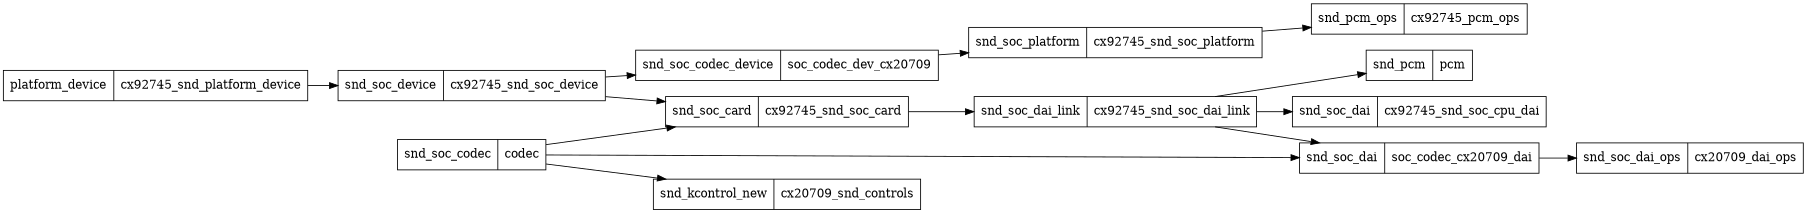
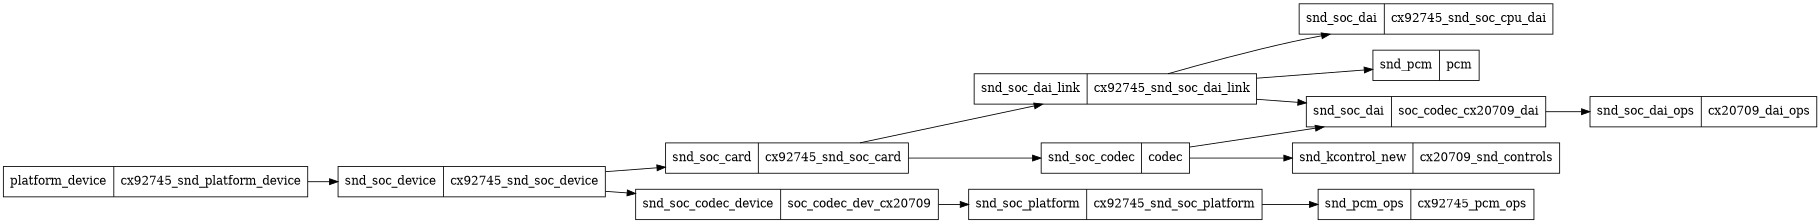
edge "snd_soc_codec" -> "snd_soc_card": reversed
